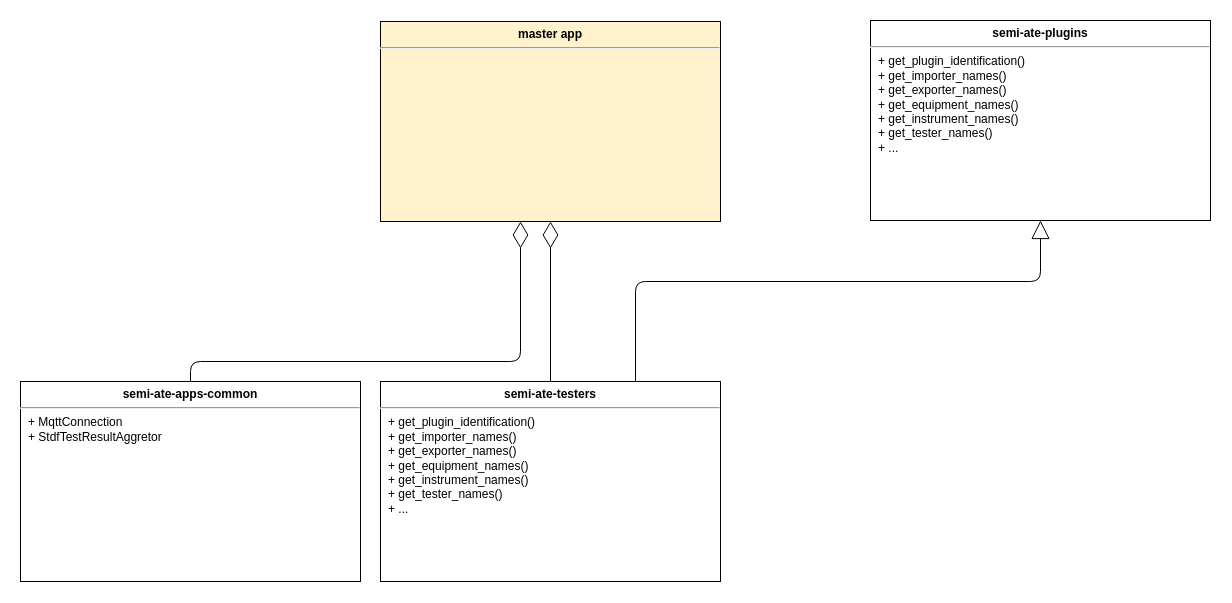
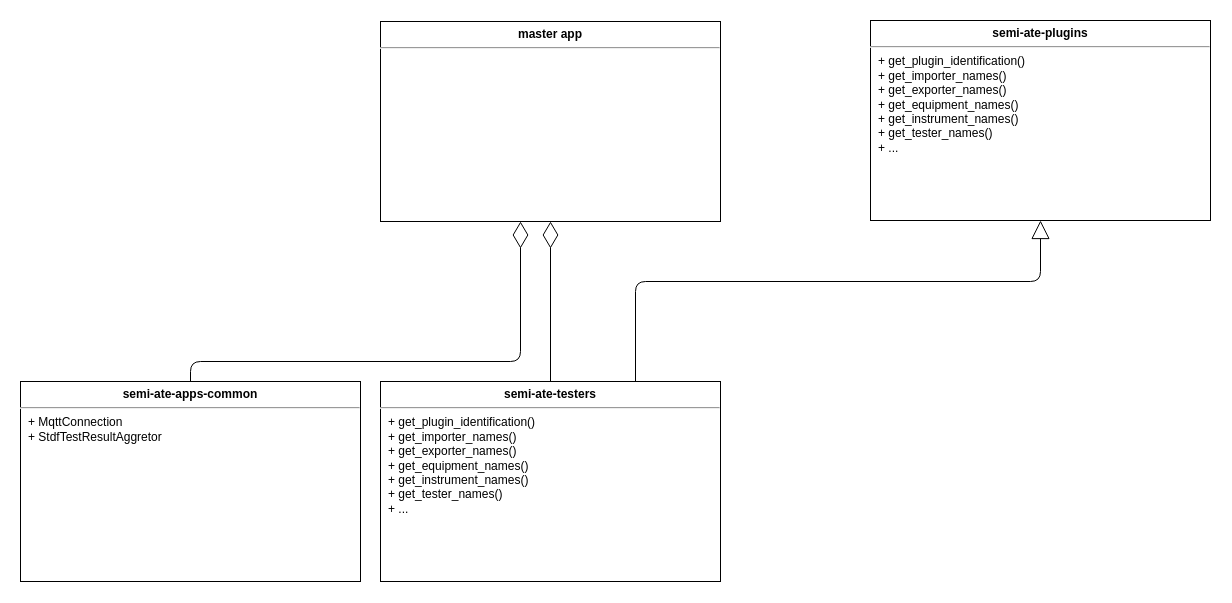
node "master app": fillcolor #fff2cc -> #ffffff
